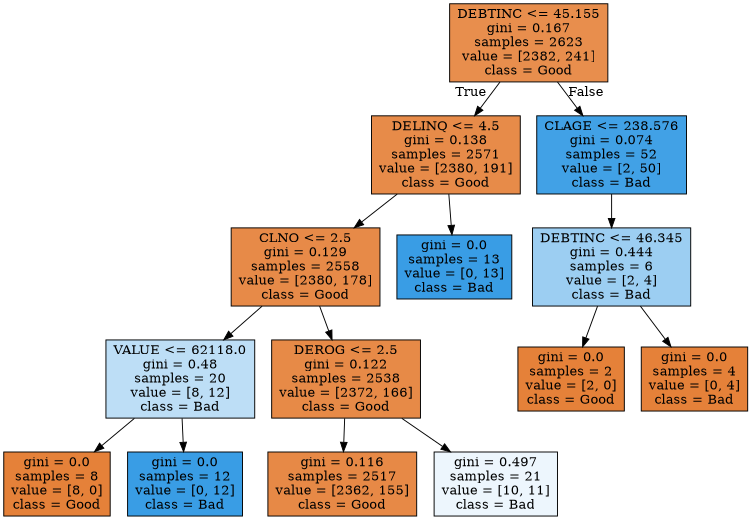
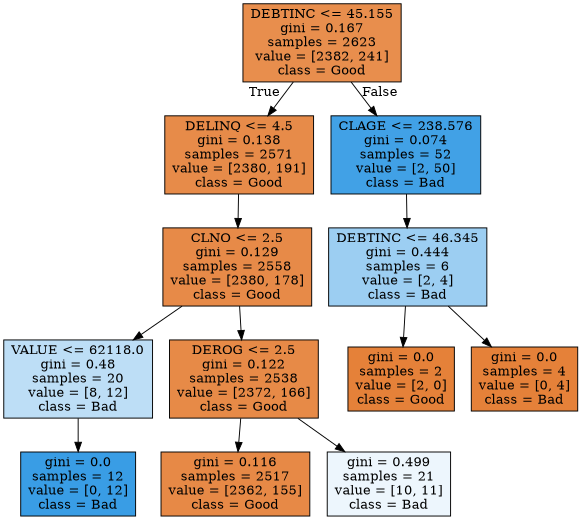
node "gini = 0.0 samples = 13 value = [0, 13] class = Bad": removed
node "gini = 0.0 samples = 8 value = [8, 0] class = Good": removed
node "gini = 0.497 samples = 21 value = [10, 11] class = Bad": label "gini = 0.497 samples = 21 value = [10, 11] class = Bad" -> "gini = 0.499 samples = 21 value = [10, 11] class = Bad"
